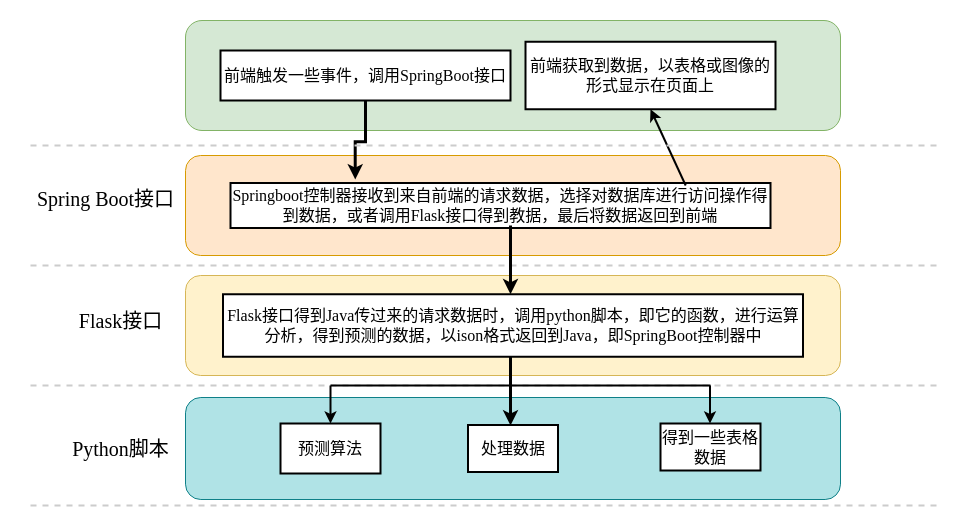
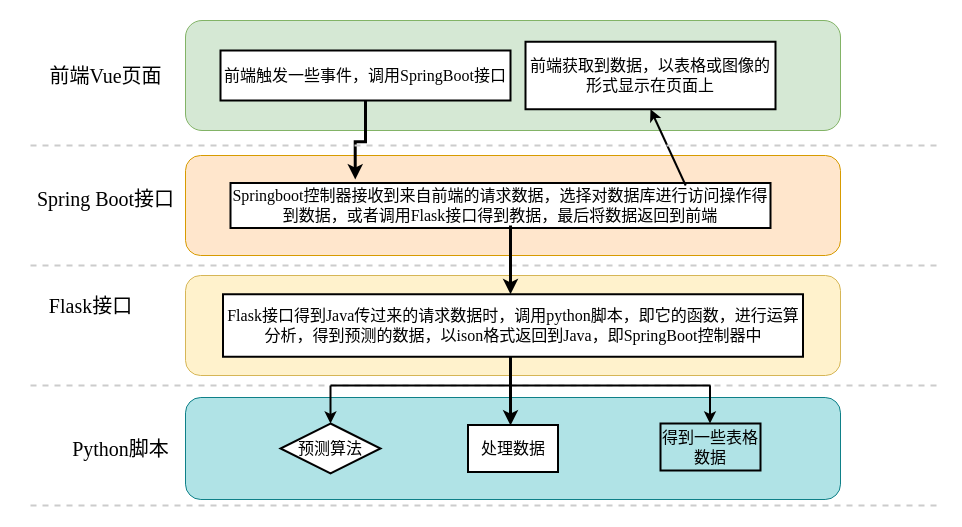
node "前端Vue页面": added
node "Flask接口": moved (121, 321) -> (91, 306)
node "得到一些表格数据": fillcolor #ffffff -> #b0e3e6
node "预测算法": shape rectangle -> diamond
